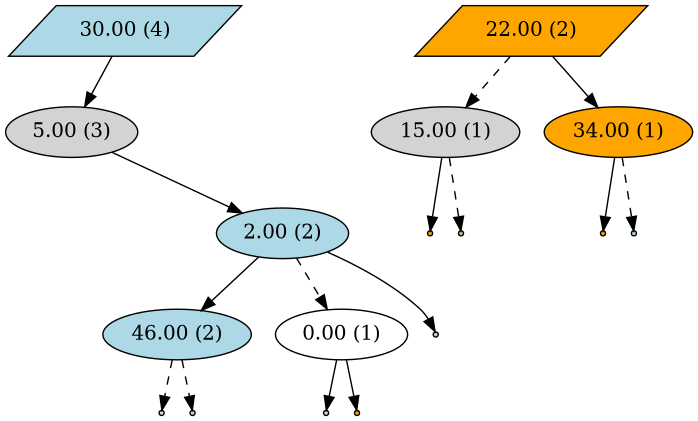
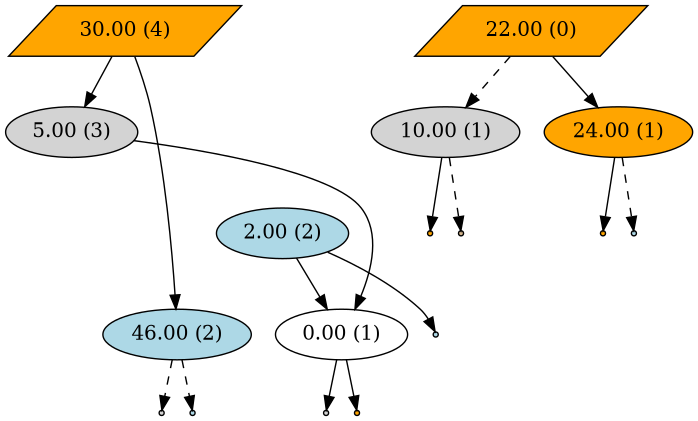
node "30.00 (4)": fillcolor lightblue -> orange
node "22.00 (2)": label "22.00 (2)" -> "22.00 (0)"
node "15.00 (1)": label "15.00 (1)" -> "10.00 (1)"
node "34.00 (1)": label "34.00 (1)" -> "24.00 (1)"
edge "5.00 (3)" -> "2.00 (2)": now "5.00 (3)" -> "0.00 (1)"
edge "2.00 (2)" -> "0.00 (1)": style dashed -> solid
edge "2.00 (2)" -> "46.00 (2)": now "30.00 (4)" -> "46.00 (2)"
